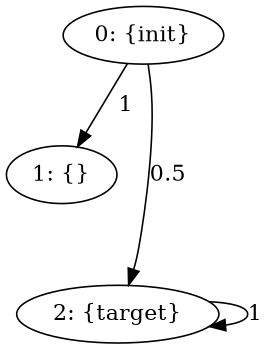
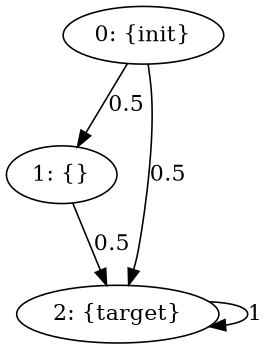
edge "0: {init}" -> "1: {}": label "1" -> "0.5"
edge "1: {}" -> "2: {target}": added, label "0.5"
